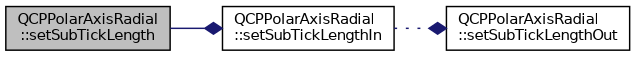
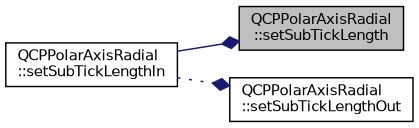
edge "QCPPolarAxisRadial ::setSubTickLength" -> "QCPPolarAxisRadial ::setSubTickLengthIn": reversed
